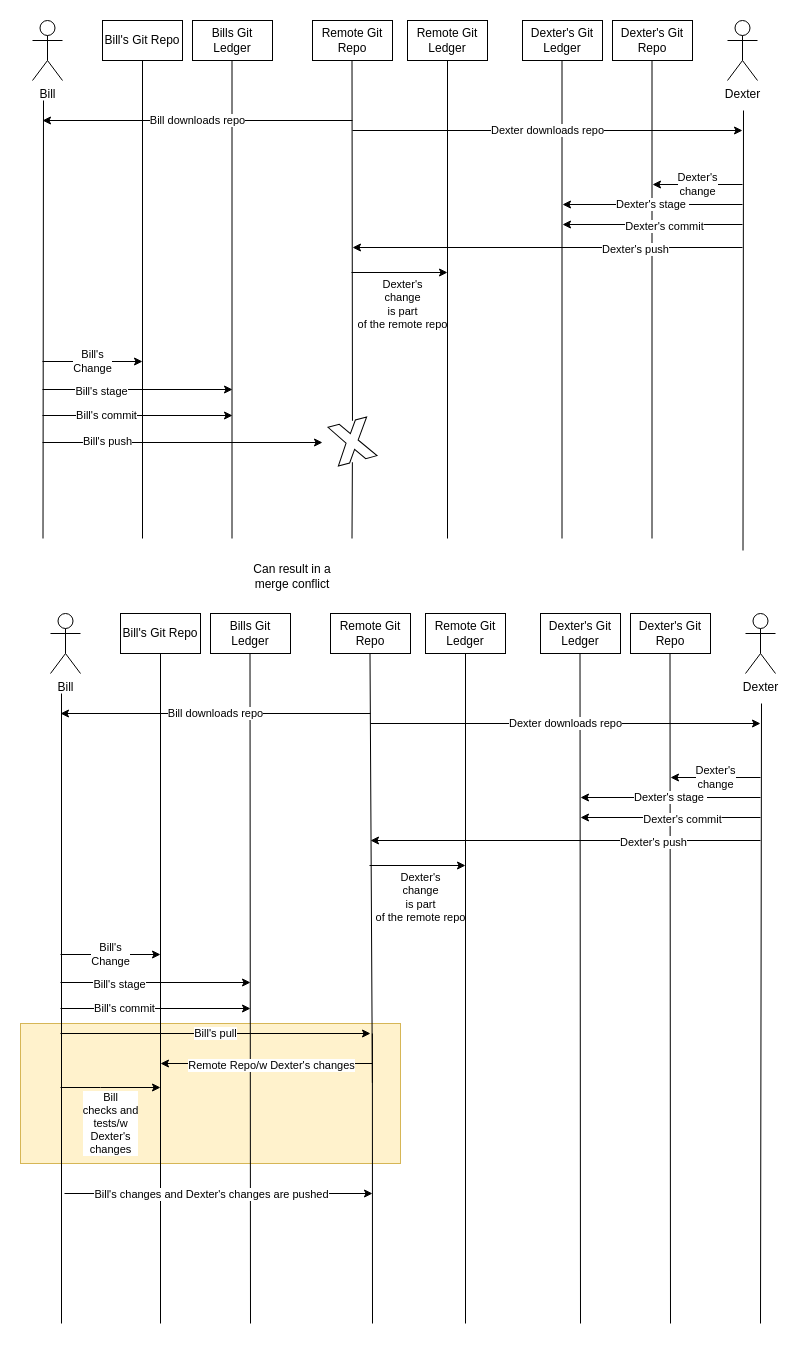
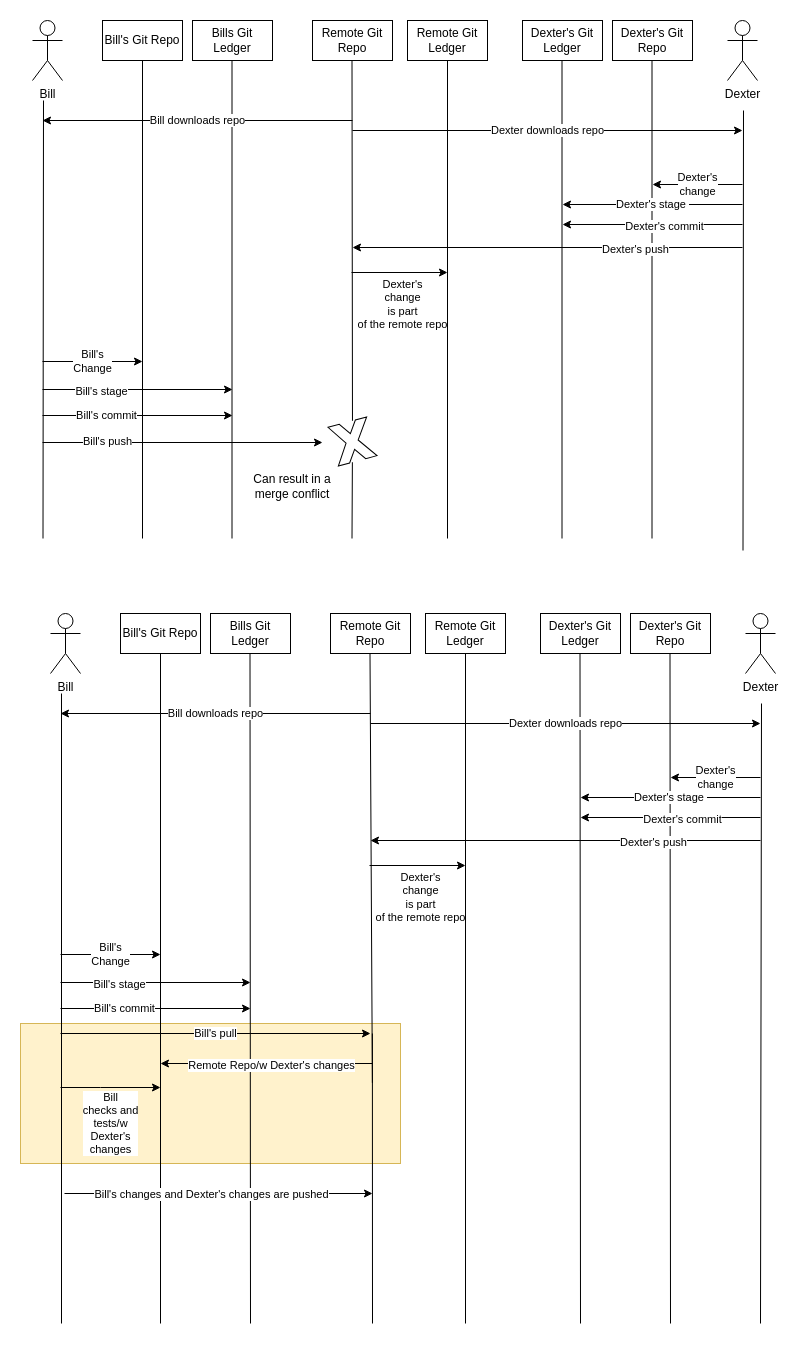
node "Can result in a merge conflict": moved (293, 577) -> (293, 487)
